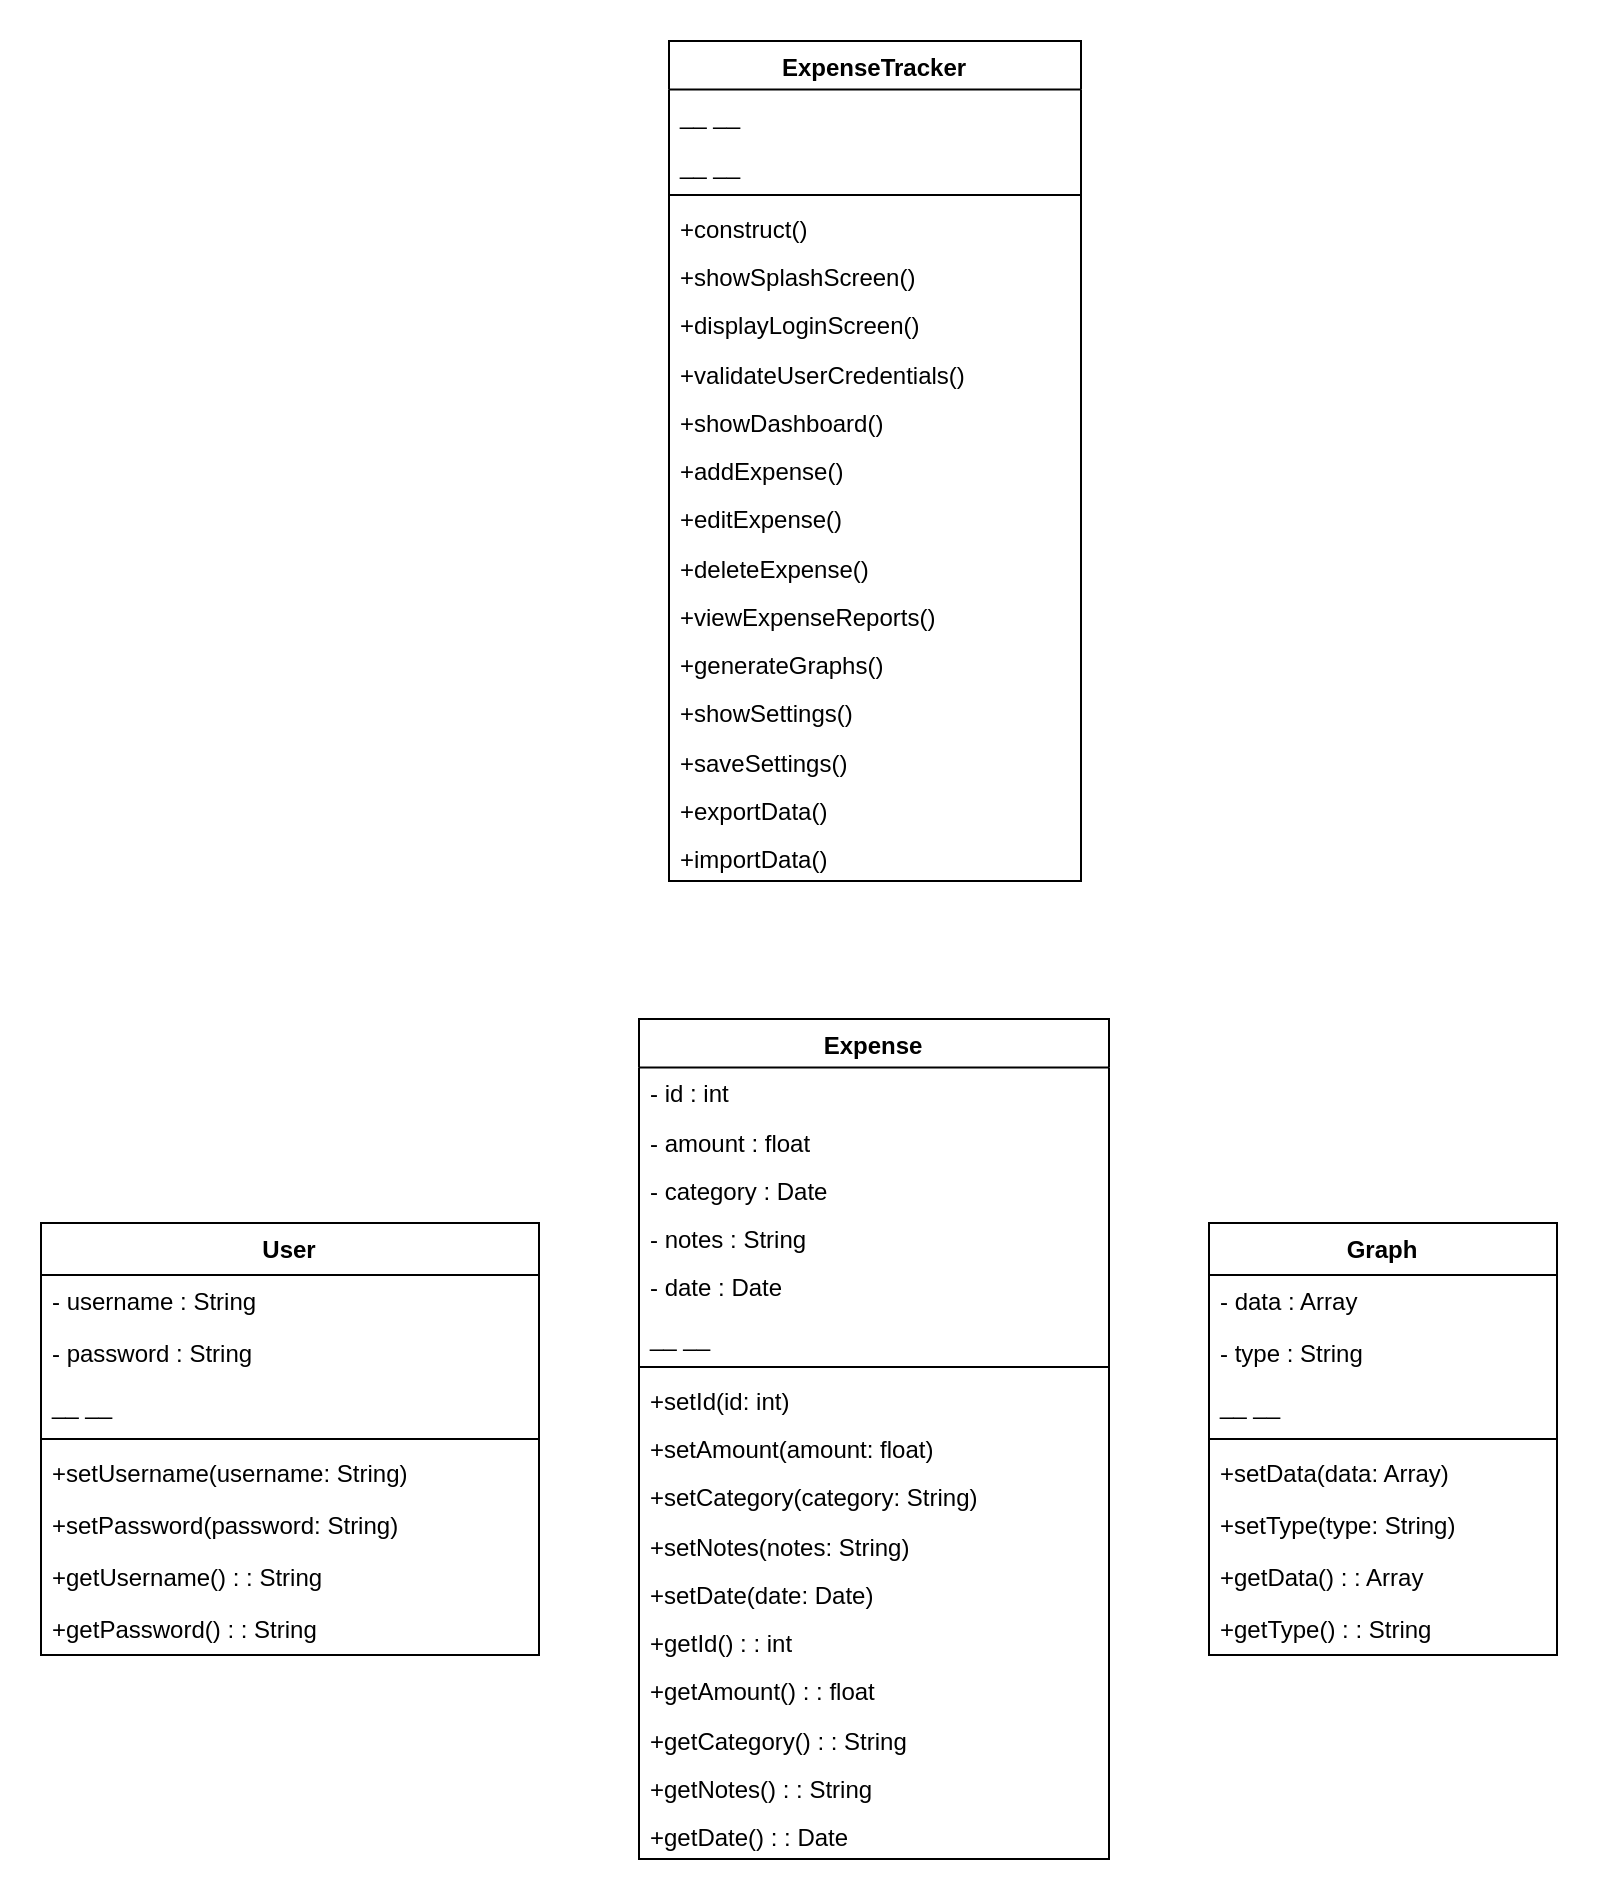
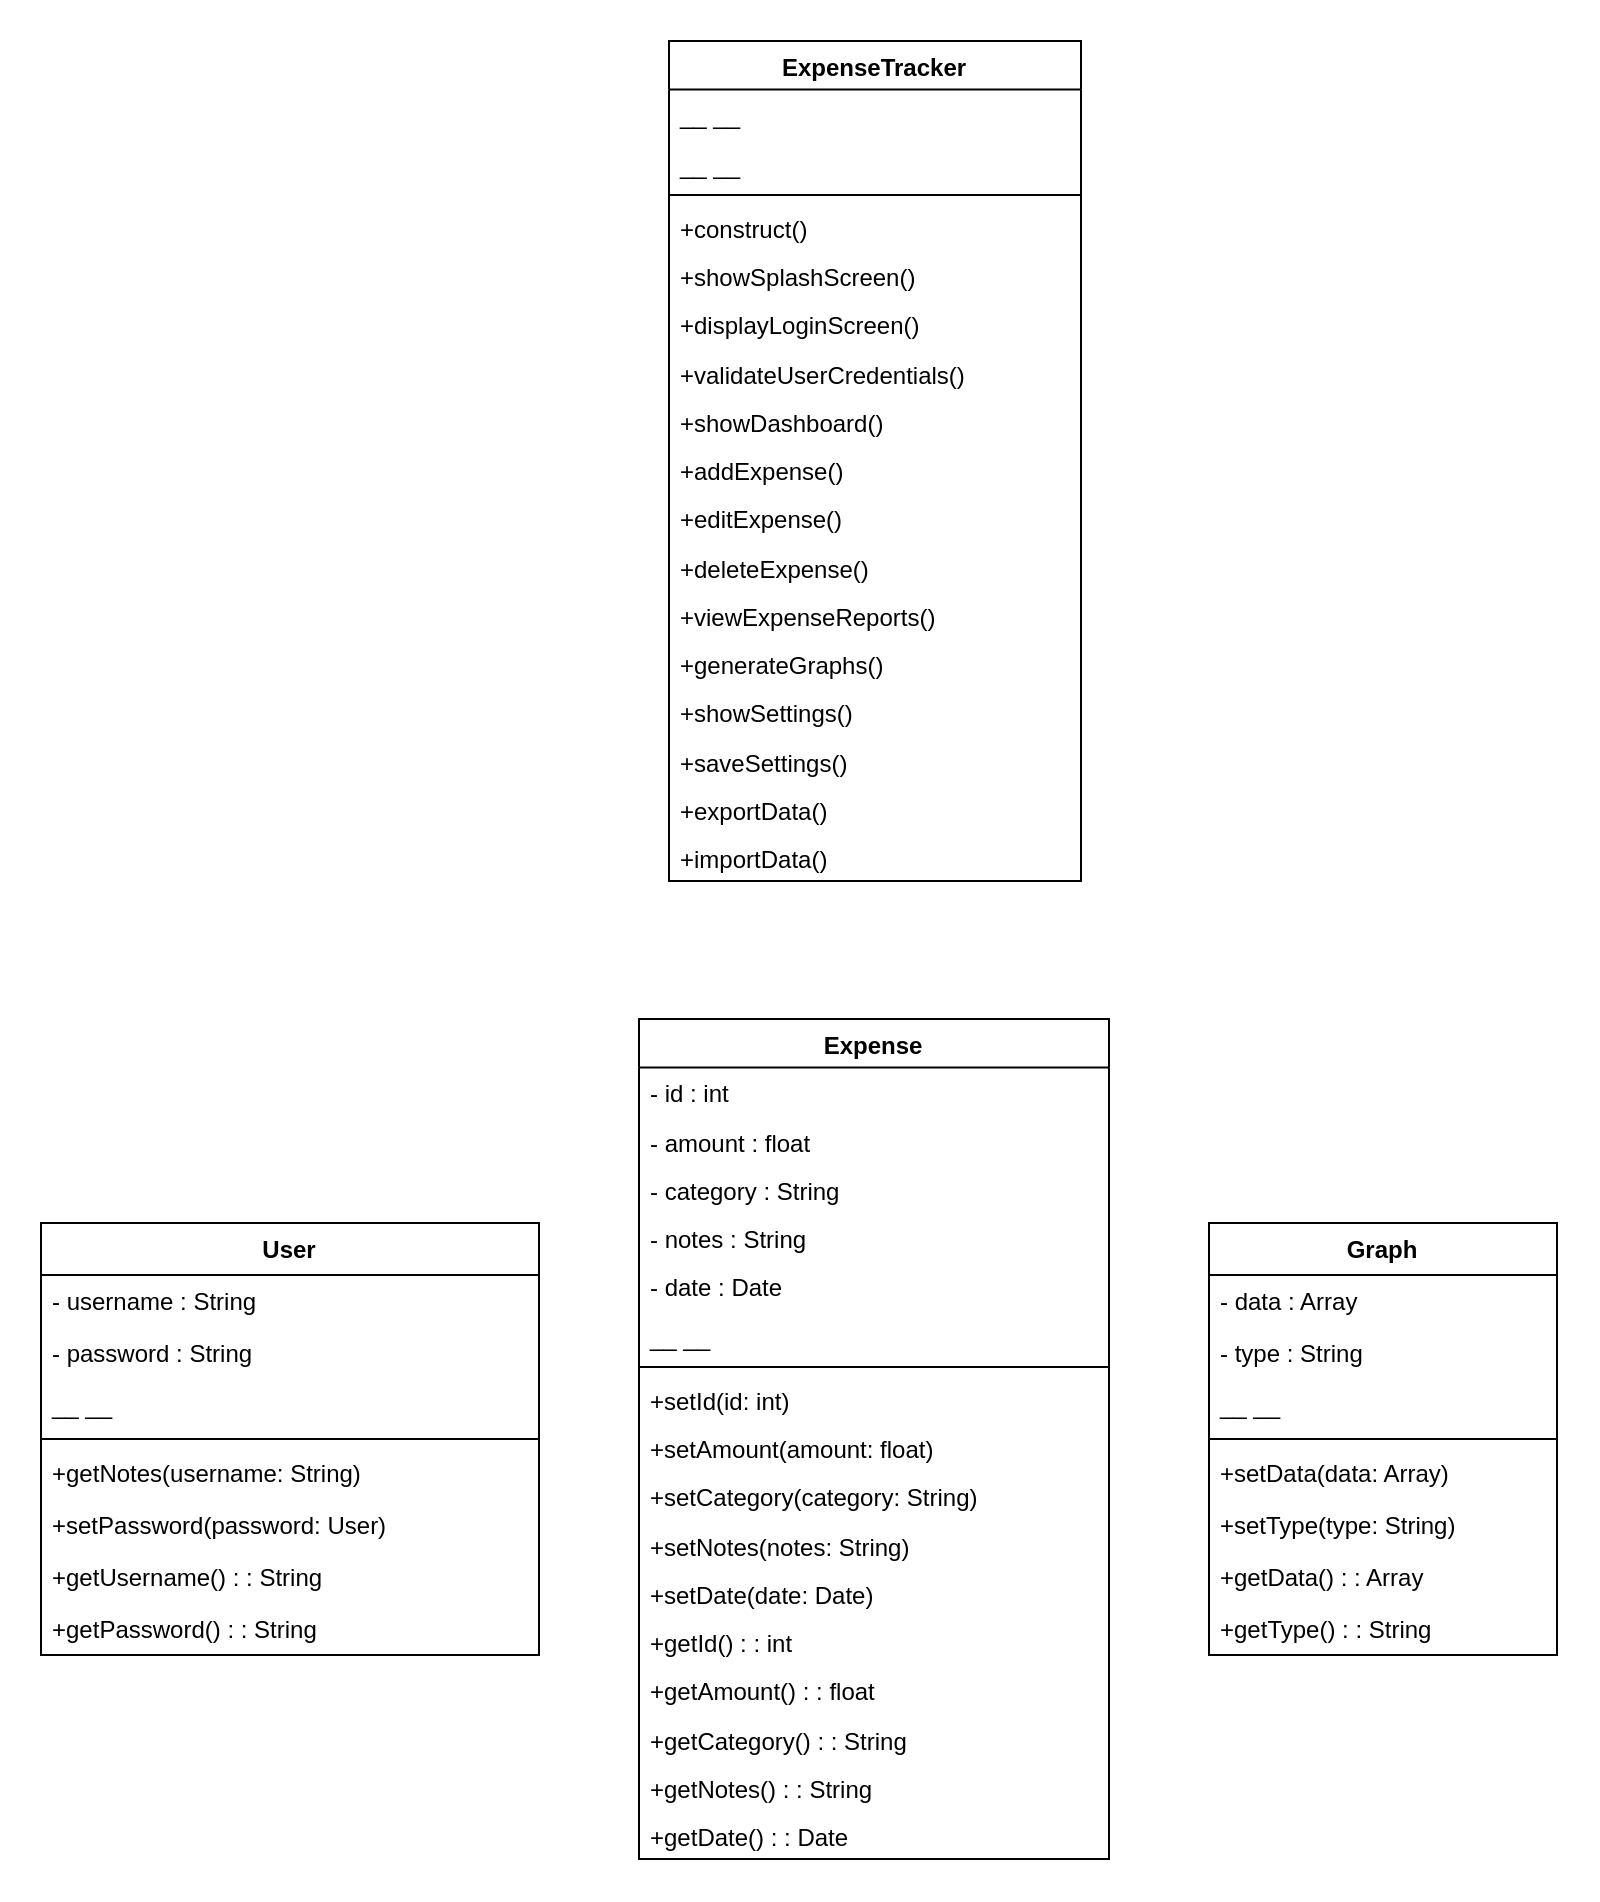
node "- category : Date": label "- category : Date" -> "- category : String"
node "+setUsername(username: String)": label "+setUsername(username: String)" -> "+getNotes(username: String)"
node "+setPassword(password: String)": label "+setPassword(password: String)" -> "+setPassword(password: User)"
